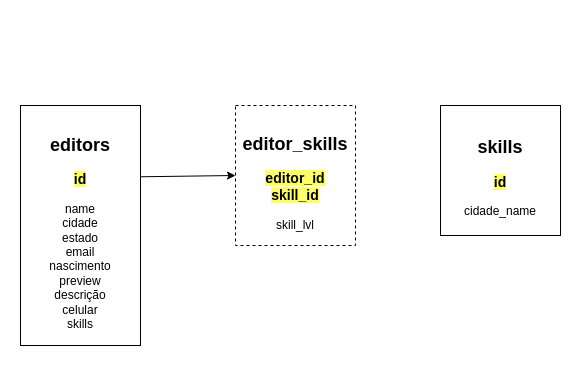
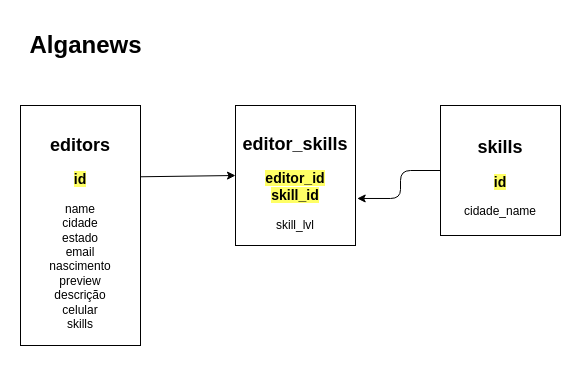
node "Alganews": added
node "editor_skillseditor_id skill_idskill_lvl": style dashed -> solid
edge "skillsid cidade_name" -> "editor_skillseditor_id skill_idskill_lvl": added
